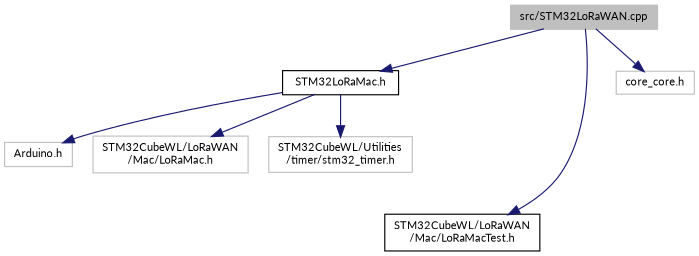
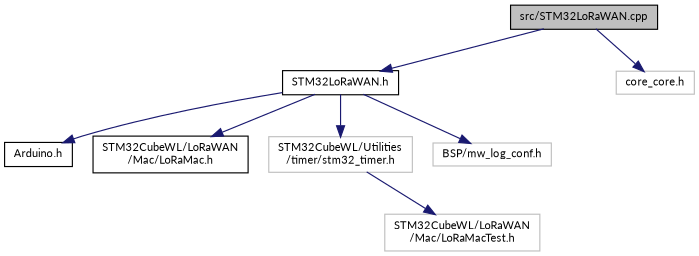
node "src/STM32LoRaWAN.cpp": color grey75 -> black
node "STM32LoRaMac.h": label "STM32LoRaMac.h" -> "STM32LoRaWAN.h"
edge "src/STM32LoRaWAN.cpp" -> "STM32CubeWL/LoRaWAN /Mac/LoRaMacTest.h": now "STM32CubeWL/Utilities /timer/stm32_timer.h" -> "STM32CubeWL/LoRaWAN /Mac/LoRaMacTest.h"
node "Arduino.h": color grey75 -> black
node "STM32CubeWL/LoRaWAN /Mac/LoRaMac.h": color grey75 -> black
node "BSP/mw_log_conf.h": added
node "STM32CubeWL/LoRaWAN /Mac/LoRaMacTest.h": color black -> grey75
